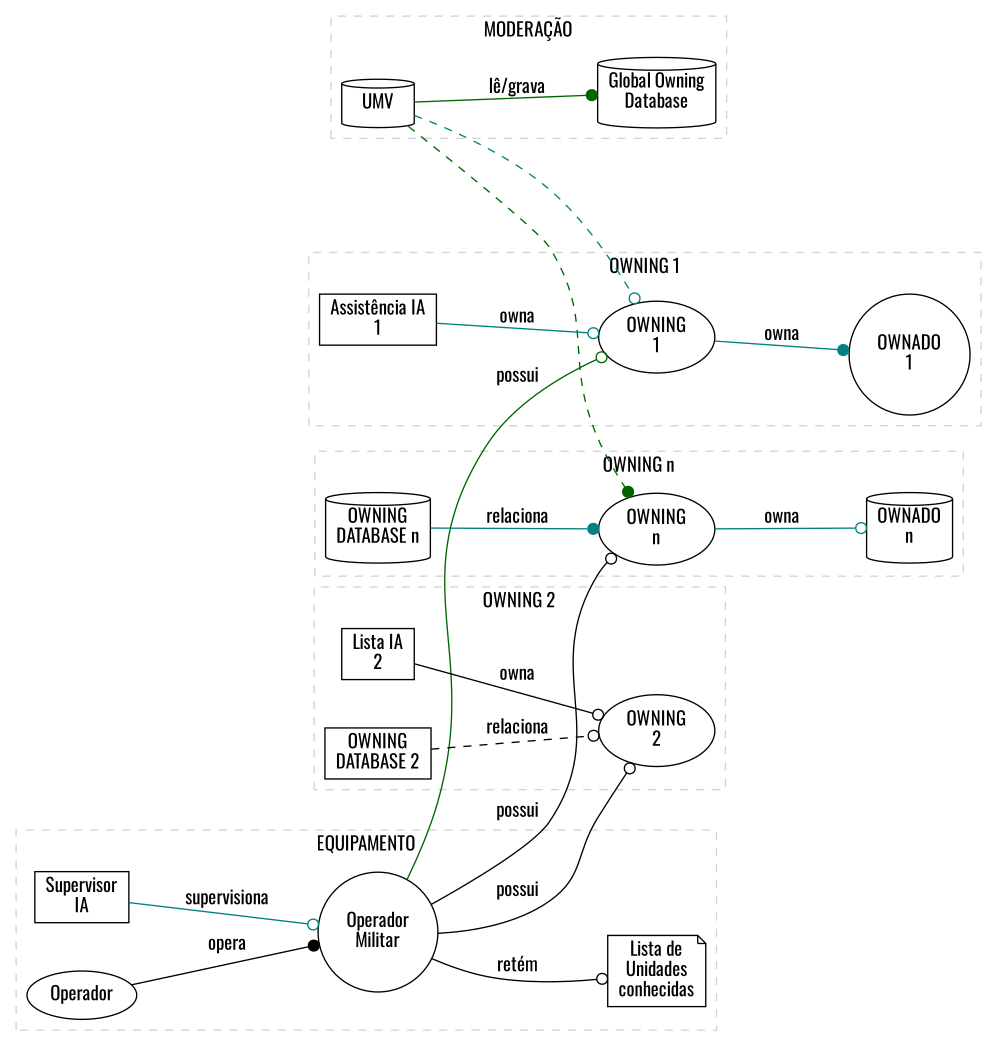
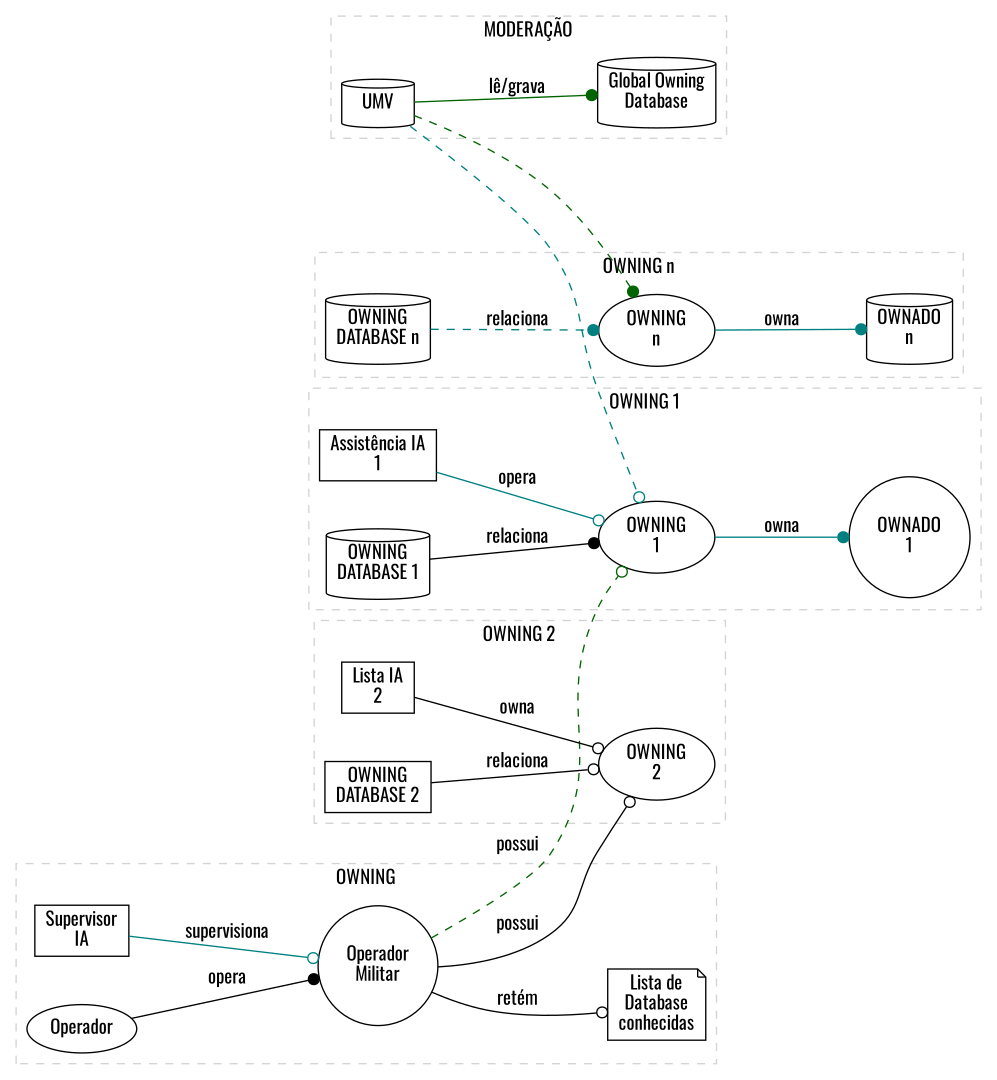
edge "Assistência IA 1" -> "OWNING 1": label "owna" -> "opera"
edge "OWNING DATABASE n" -> "OWNING n": style solid -> dashed
edge "OWNING n" -> "OWNADO n": arrowhead odot -> dot
node "OWNING DATABASE 1": added
edge "Operador Militar" -> "OWNING 1": style solid -> dashed
edge "OWNING DATABASE 2" -> "OWNING 2": style dashed -> solid
edge "Operador Militar" -> "OWNING n": removed, label "possui"
cluster "EQUIPAMENTO": label "EQUIPAMENTO" -> "OWNING"
node "Lista de Unidades conhecidas": label "Lista de Unidades conhecidas" -> "Lista de Database conhecidas"
